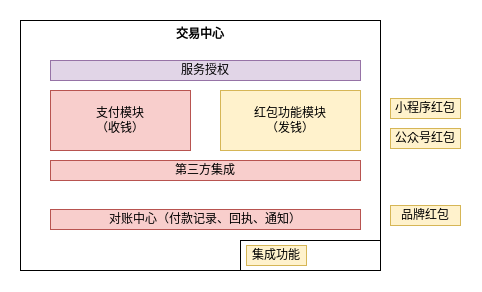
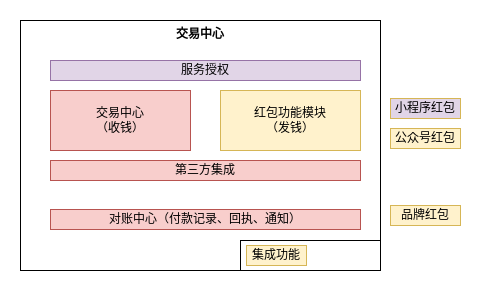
node "小程序红包": fillcolor #fff2cc -> #e1d5e7
node "支付模块 （收钱）": label "支付模块 （收钱）" -> "交易中心 （收钱）"
